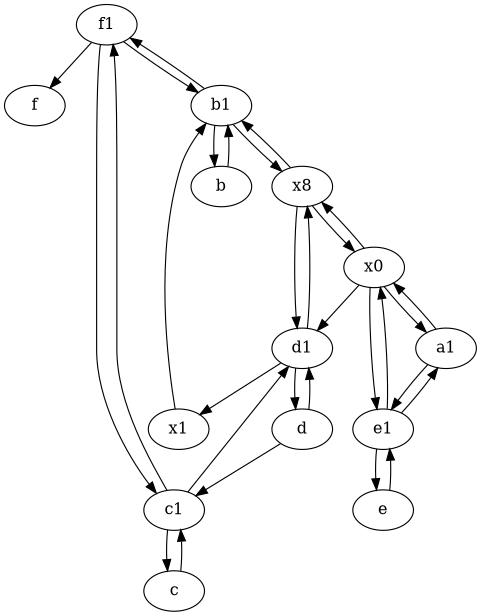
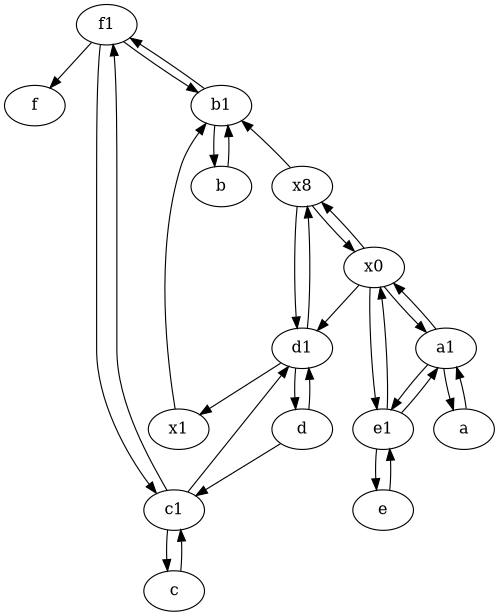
edge "b1" -> "x8": removed
node "a": added
